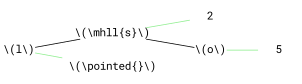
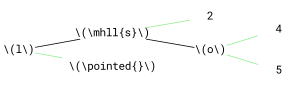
node "4": added
